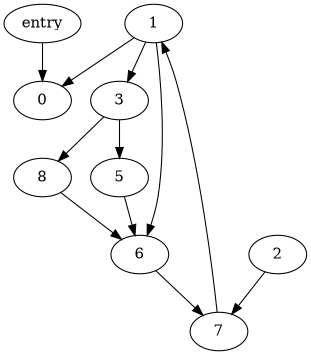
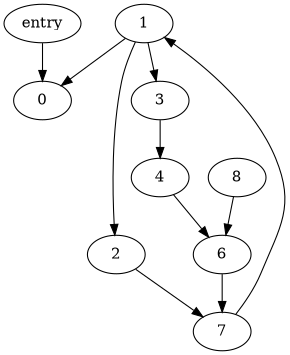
edge "1" -> "6": now "1" -> "2"
edge "3" -> "8": removed
node "5": label "5" -> "4"
